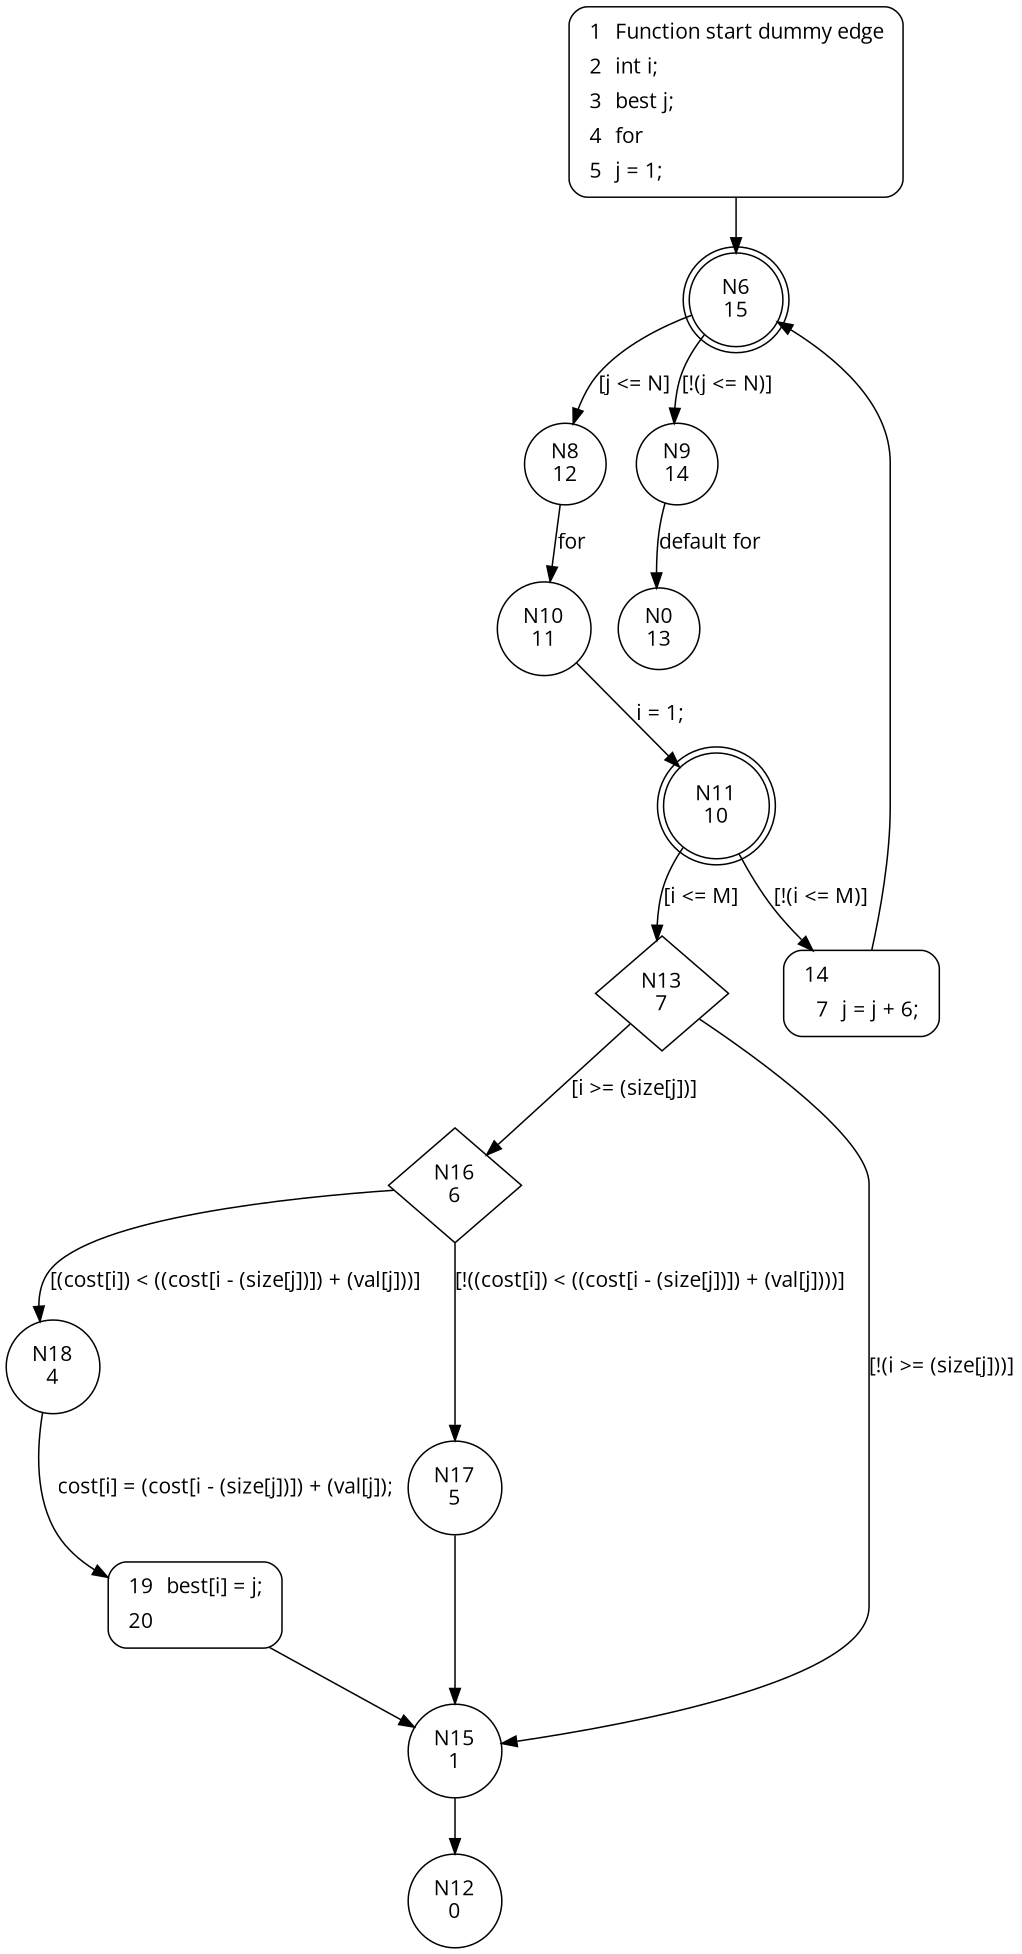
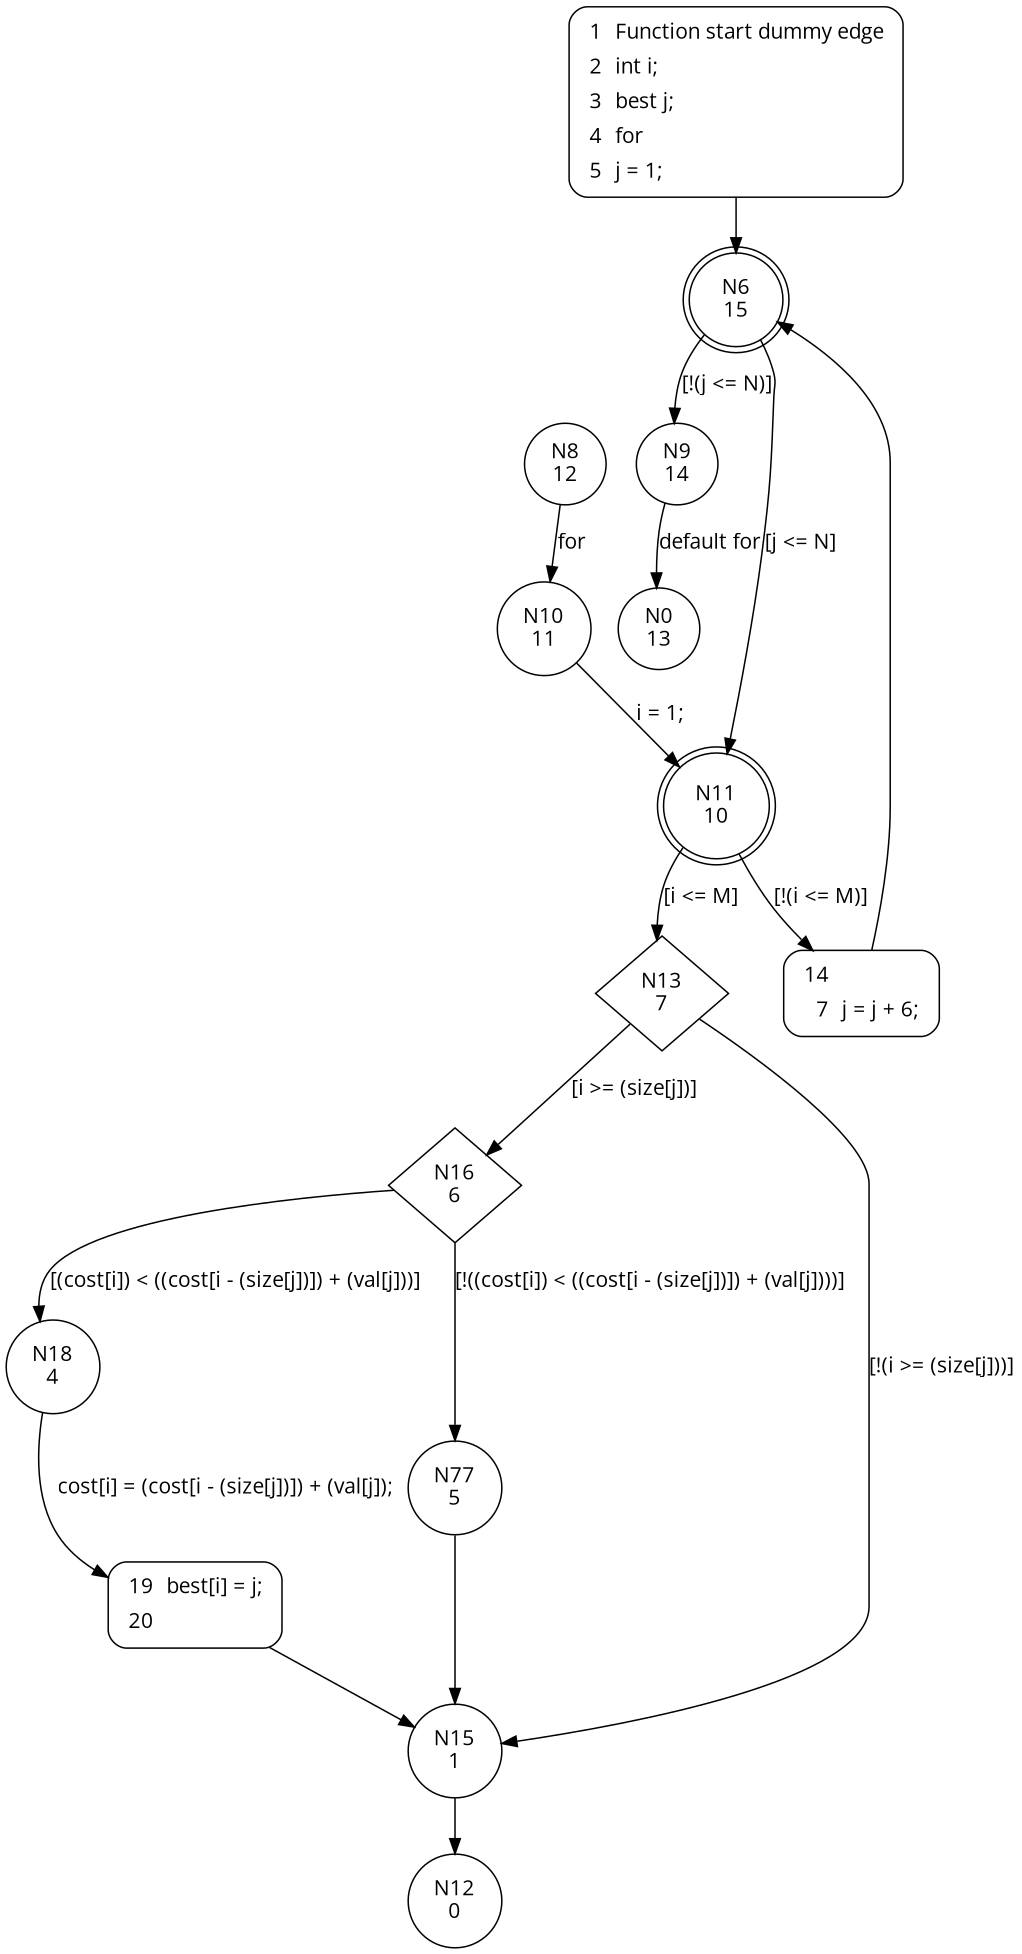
edge "N6 15" -> "N8 12": now "N6 15" -> "N11 10"
node "N17 5": label "N17 5" -> "N77 5"
